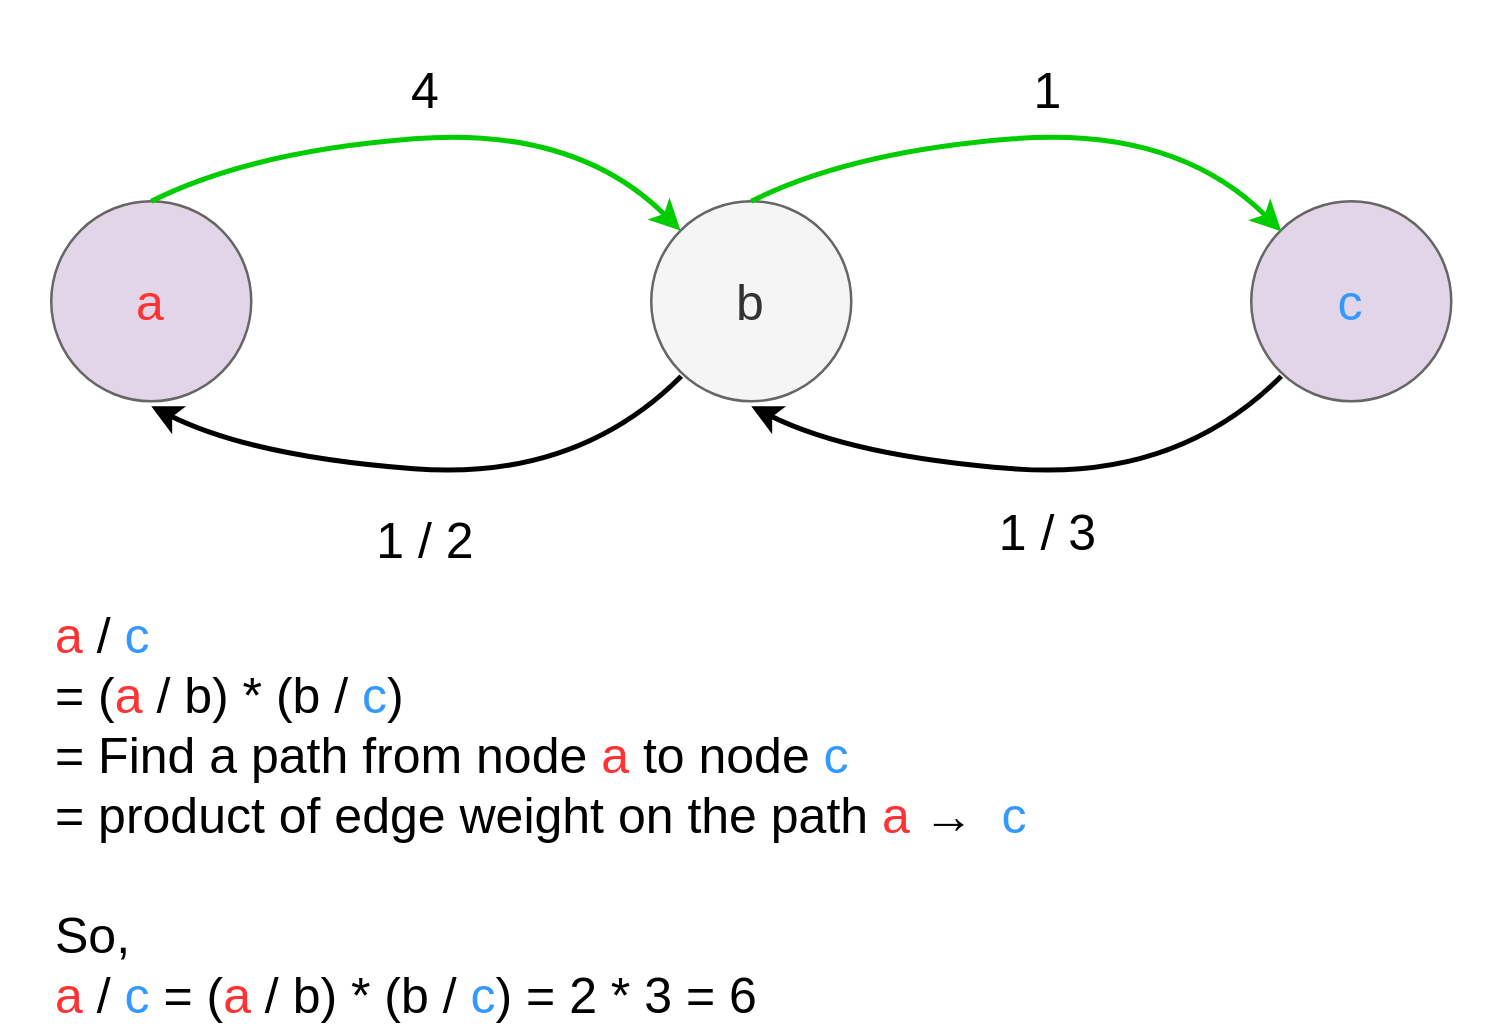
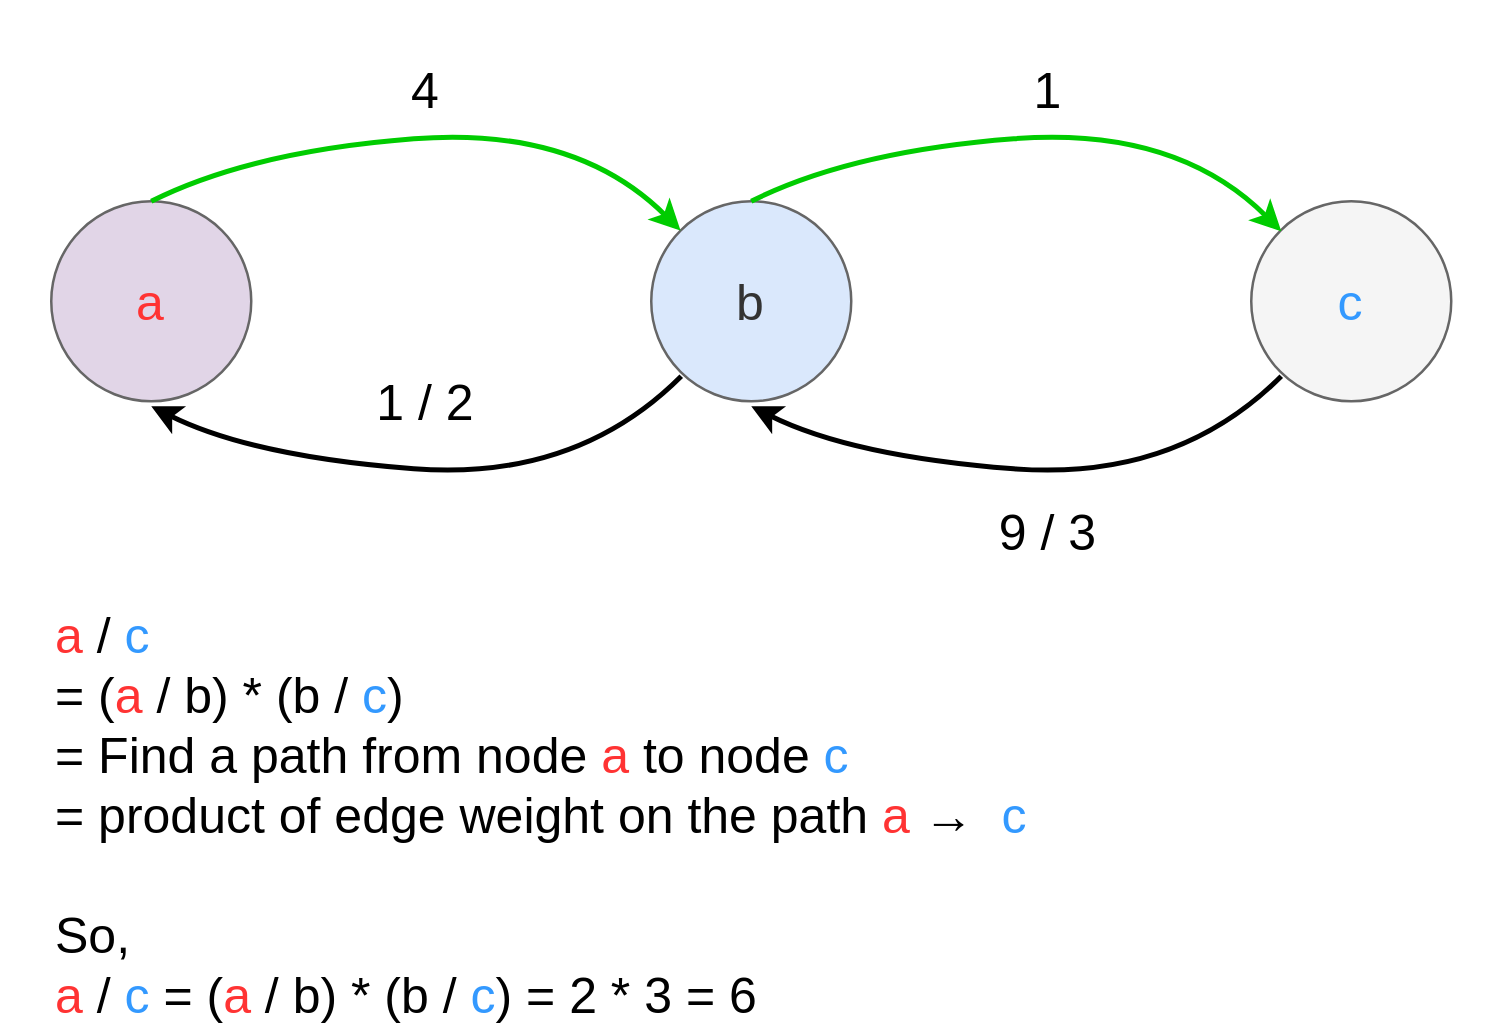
node "b": fillcolor #f5f5f5 -> #dae8fc
node "c": fillcolor #e1d5e7 -> #f5f5f5
node "1 / 3": label "1 / 3" -> "9 / 3"
node "1 / 2": moved (426, 539) -> (426, 401)
